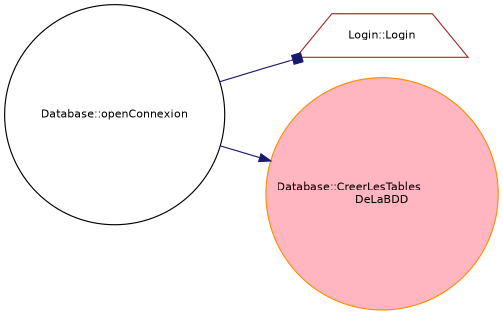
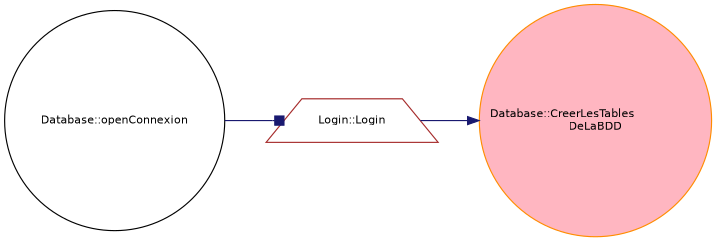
edge "Database::openConnexion" -> "Database::CreerLesTables DeLaBDD": now "Login::Login" -> "Database::CreerLesTables DeLaBDD"
